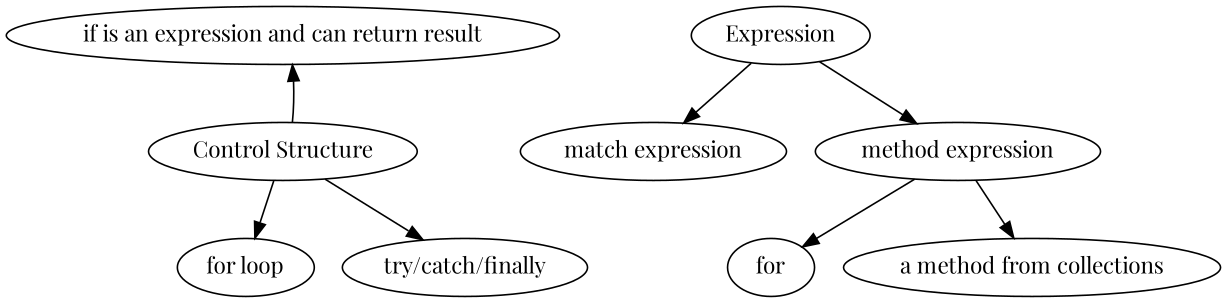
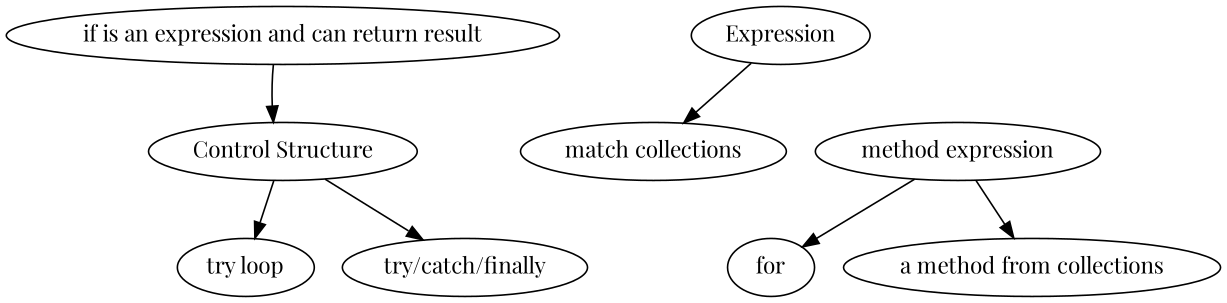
edge "Expression" -> "method expression": removed
edge "Control Structure" -> "if is an expression and can return result": reversed
node "match expression": label "match expression" -> "match collections"
node "for loop": label "for loop" -> "try loop"
